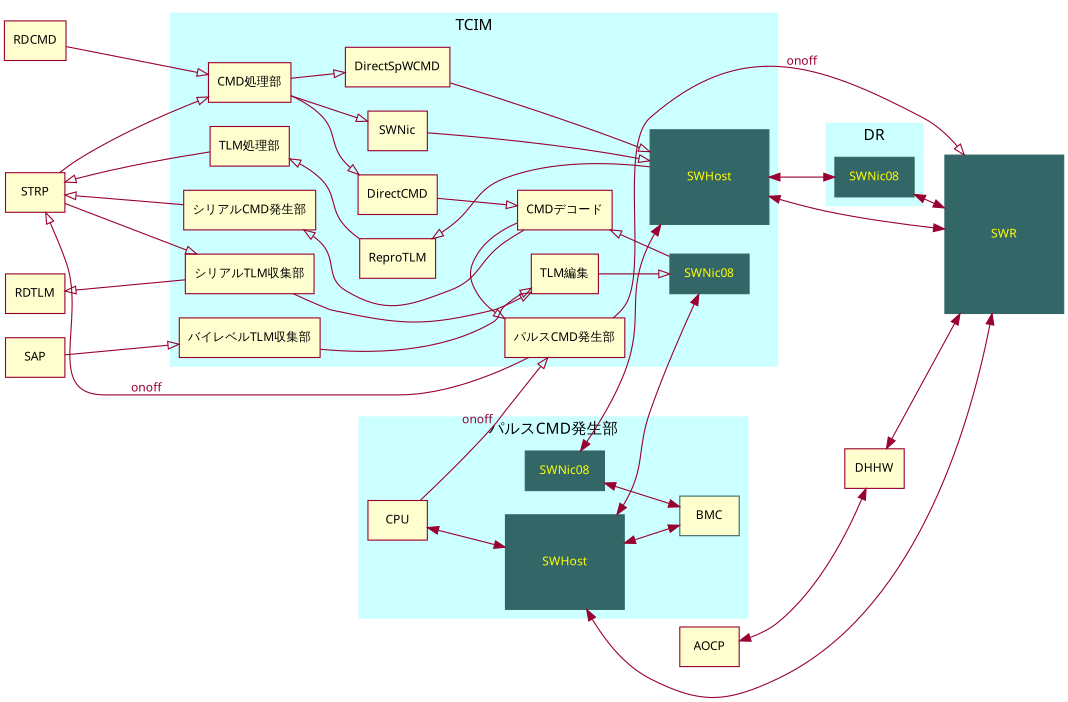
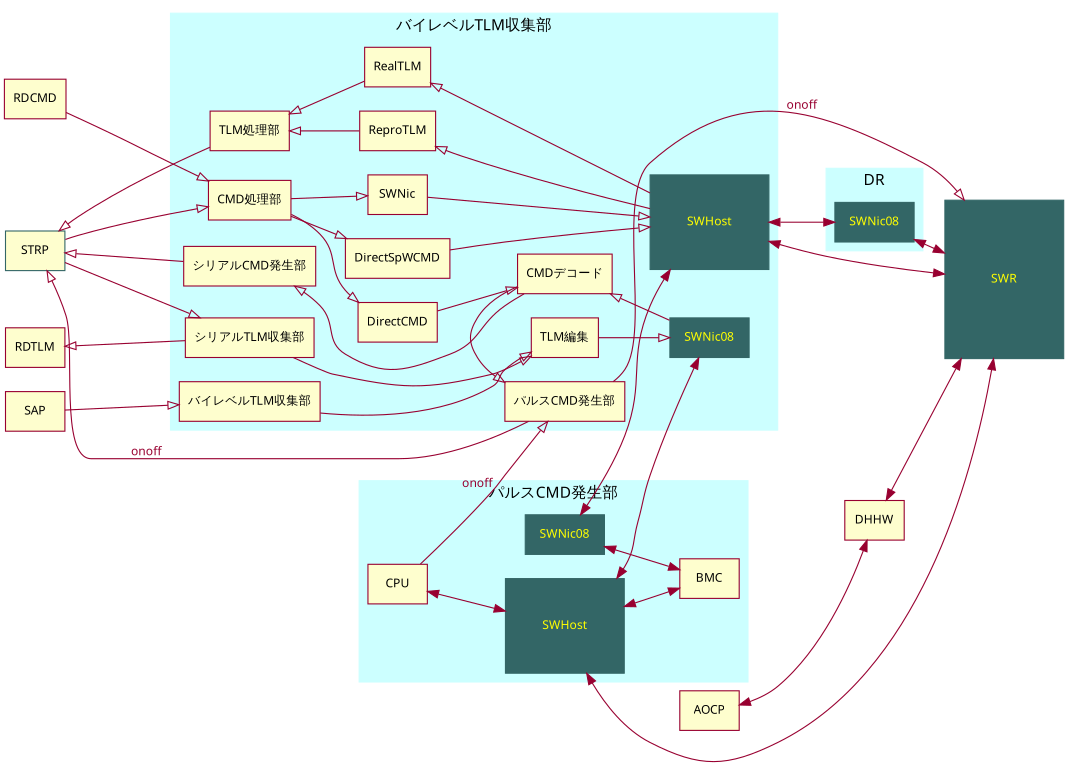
cluster "TCIM": label "TCIM" -> "バイレベルTLM収集部"
node "RealTLM": added
node "STRP": color #980030 -> #336666
node "BMC": color #336666 -> #980030
